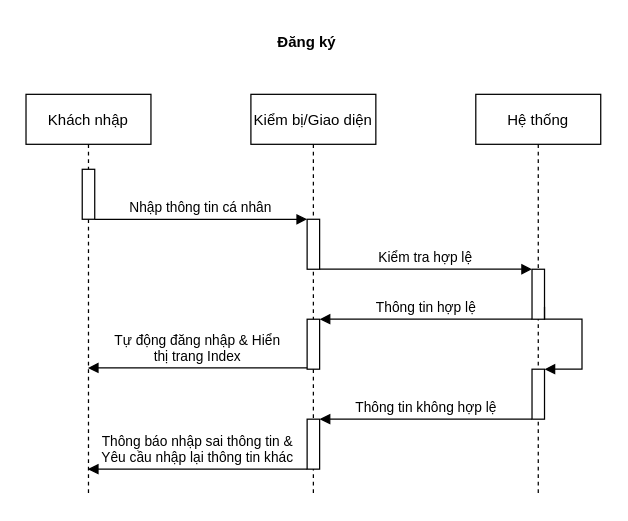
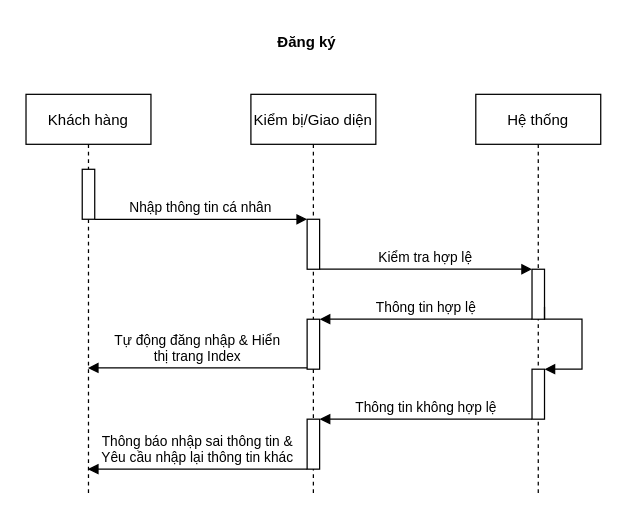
node "Khách nhập": label "Khách nhập" -> "Khách hàng"
